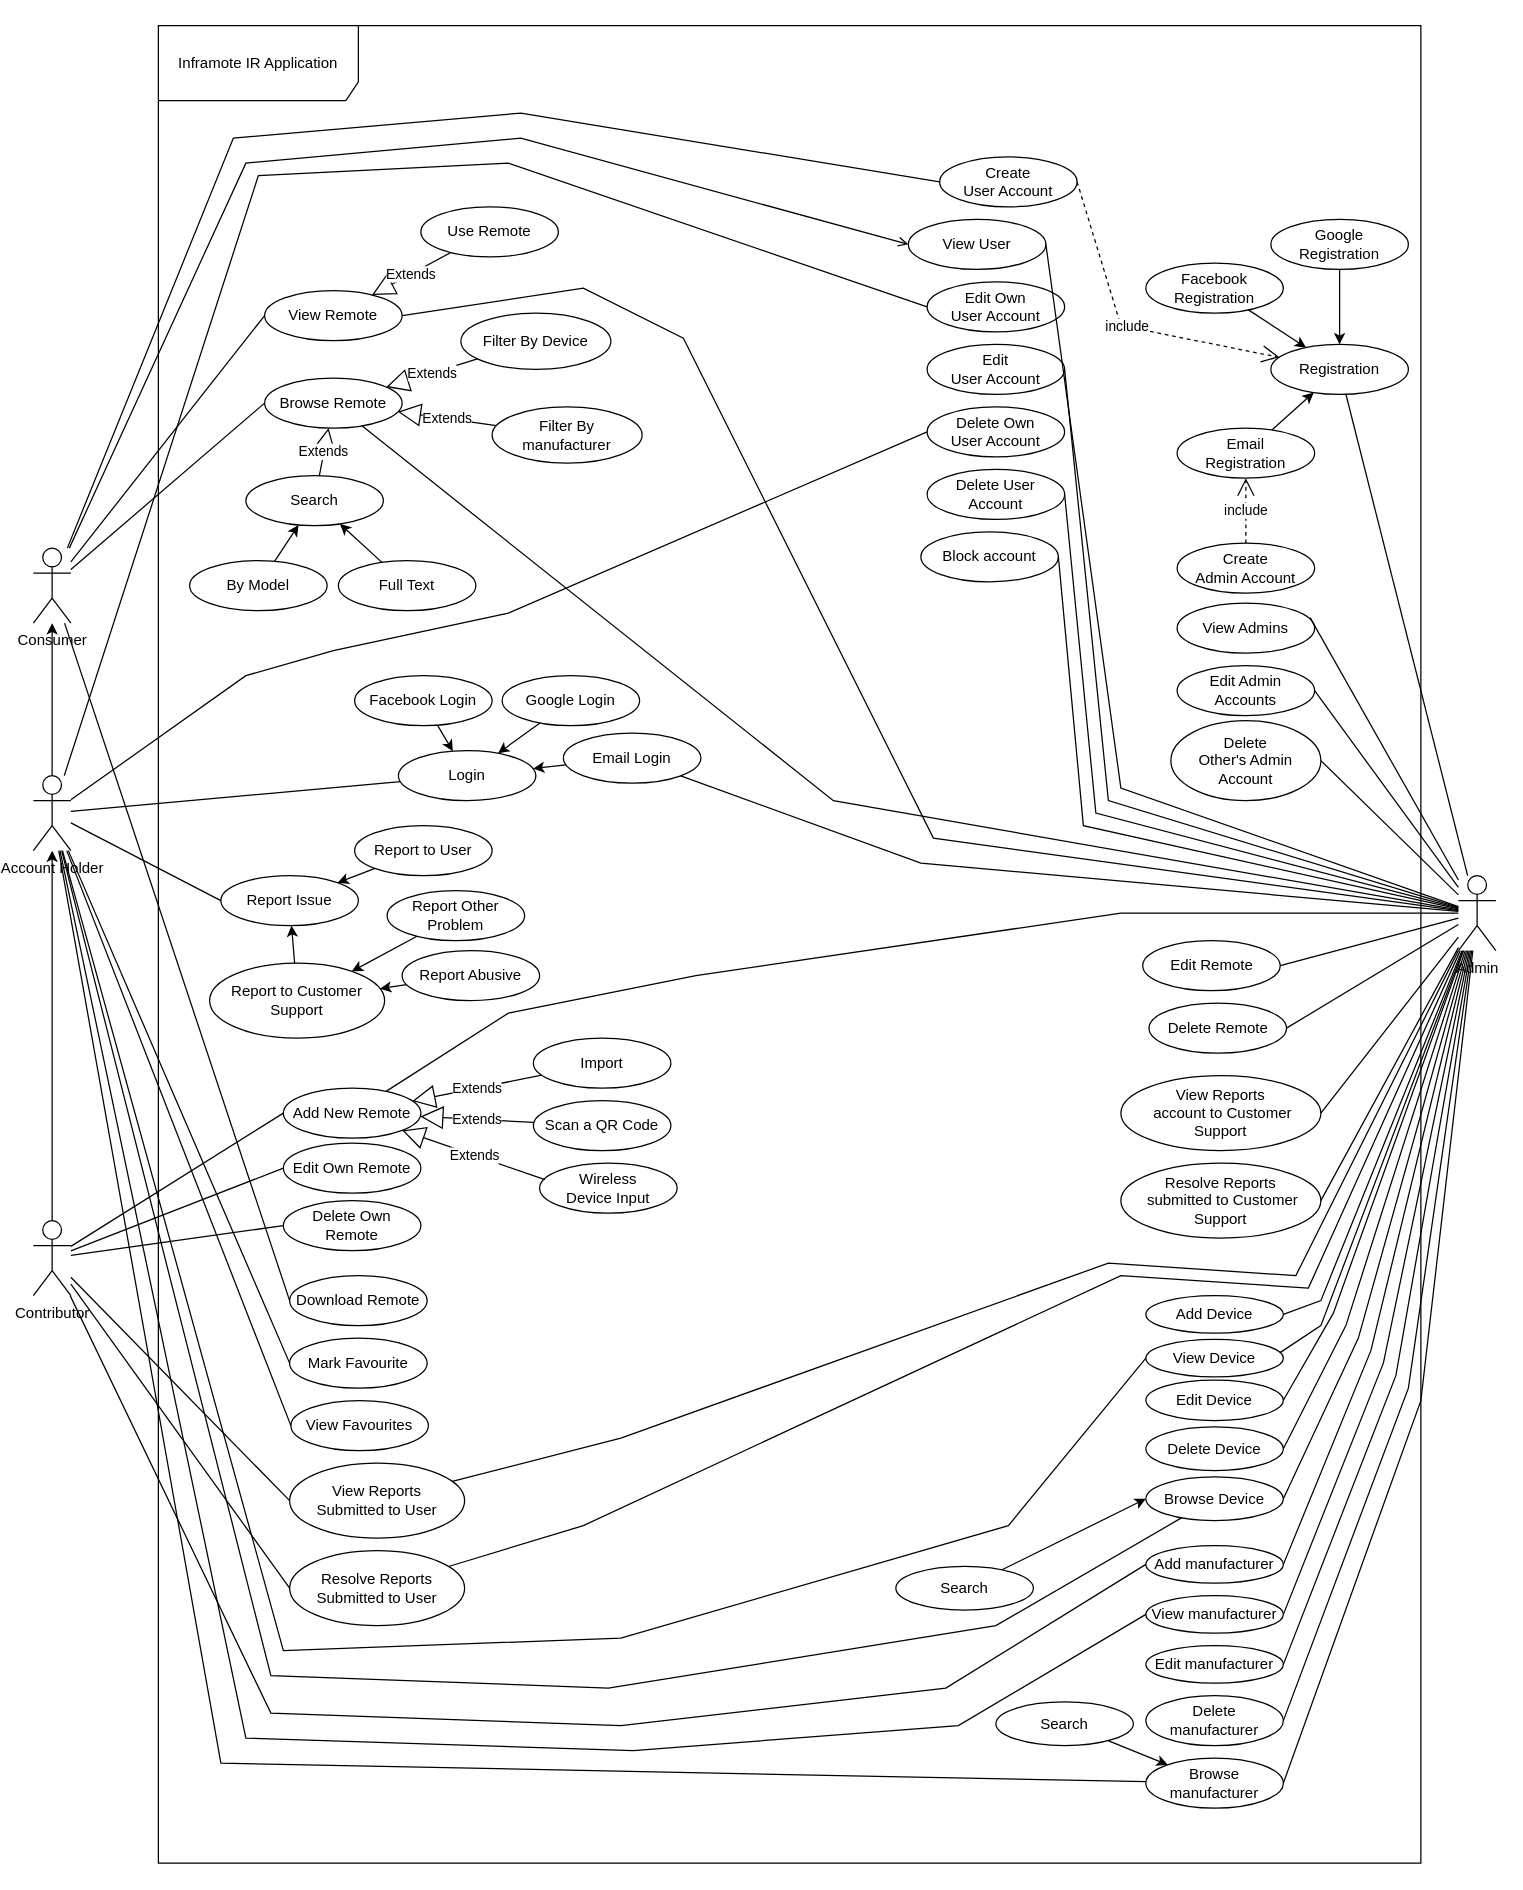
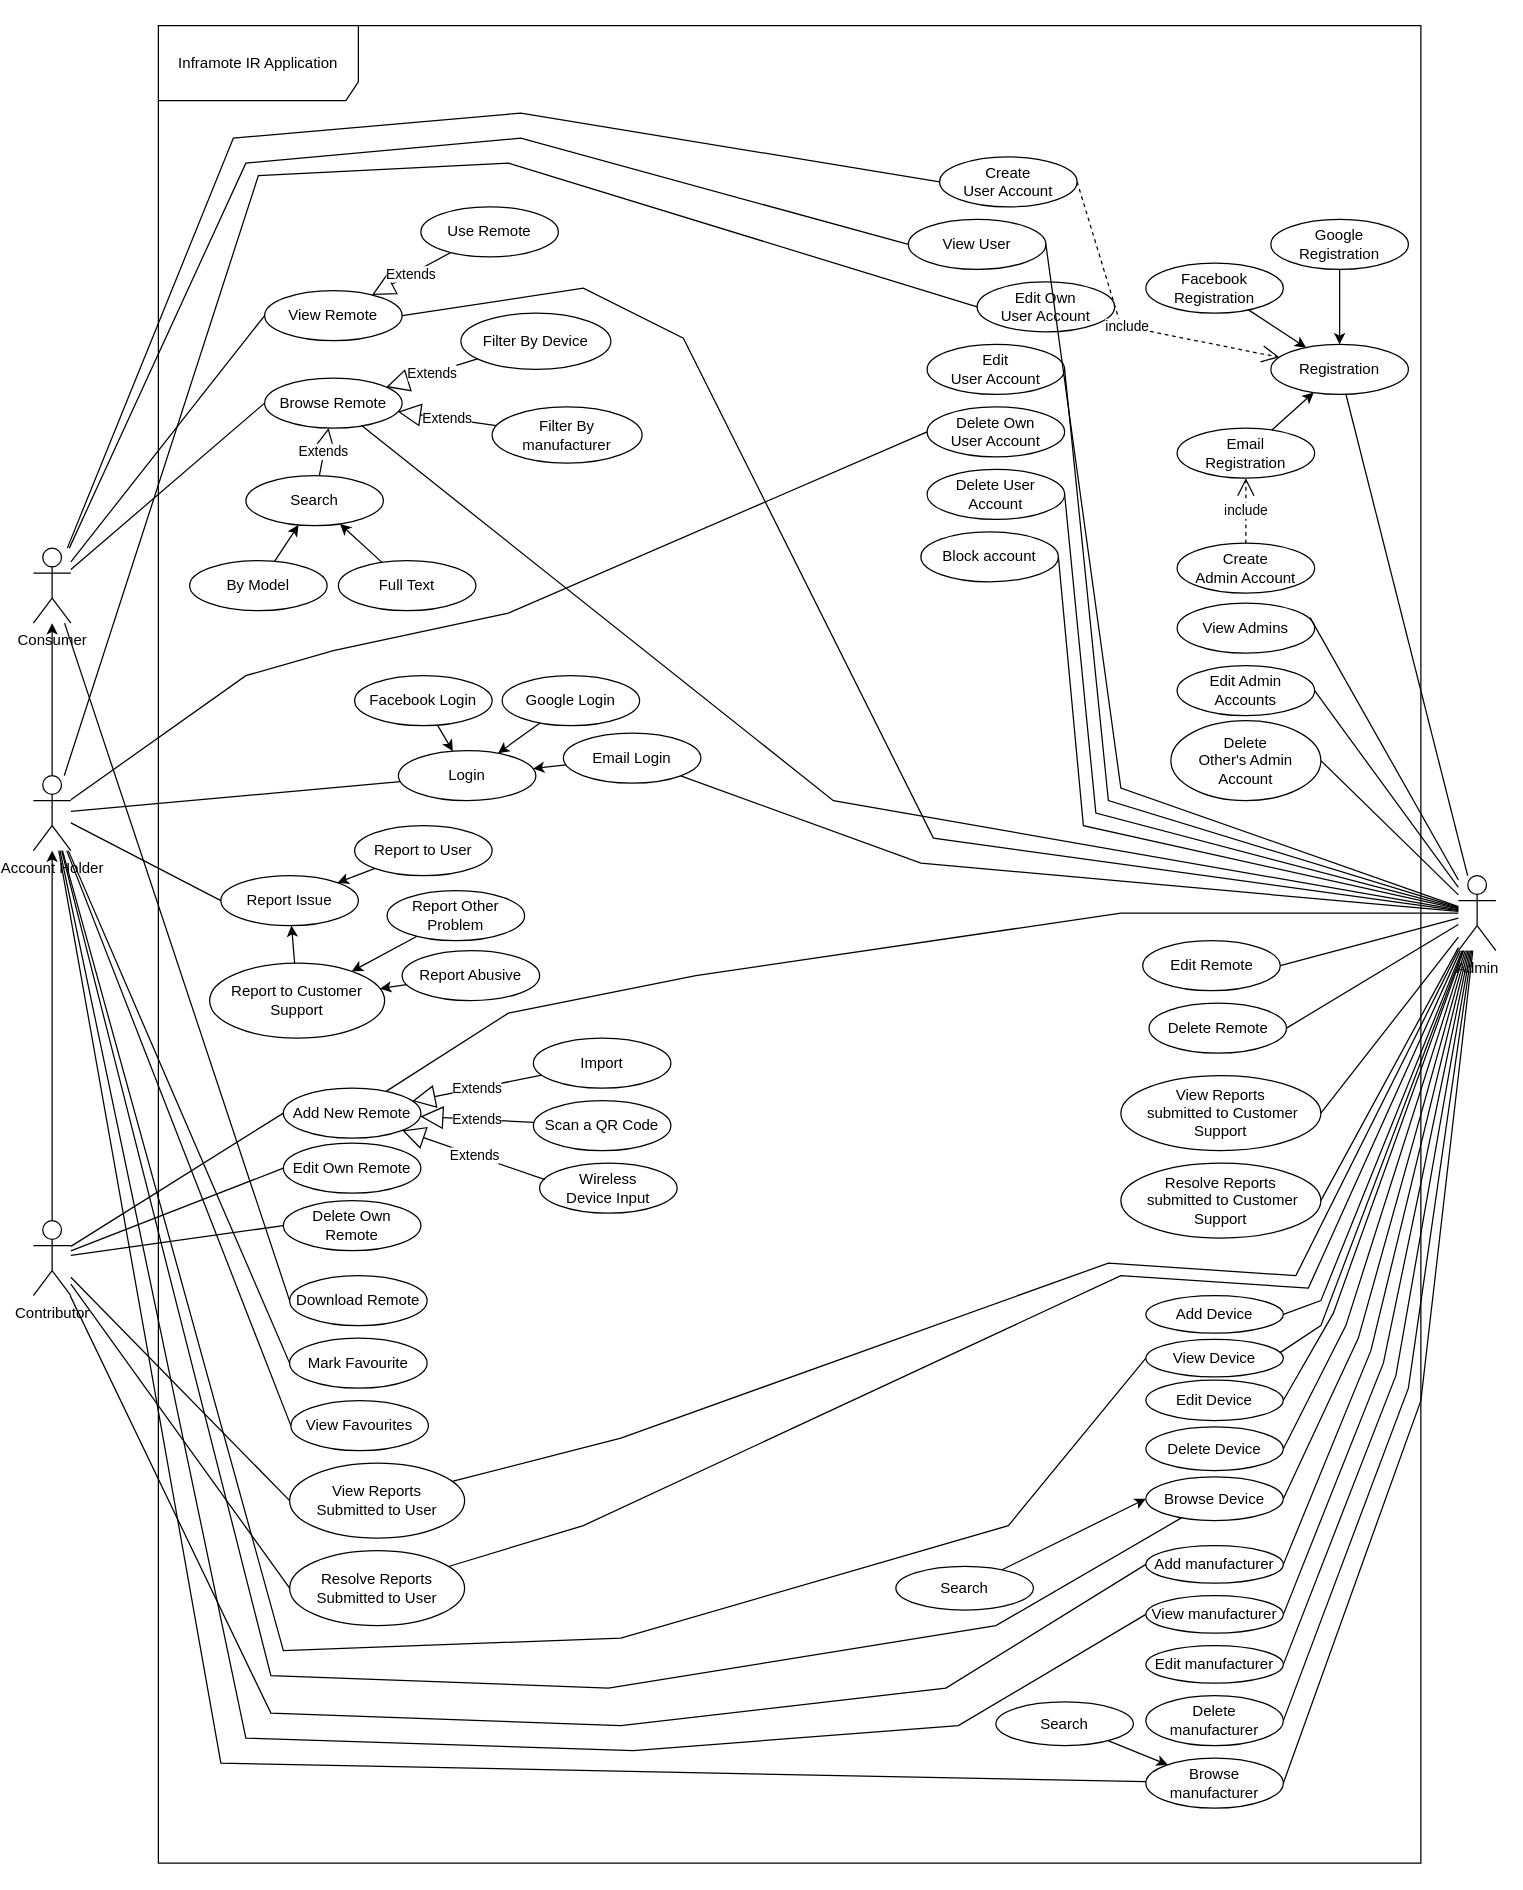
edge "Consumer" -> "View User": arrowhead open -> none
node "Edit Own User Account": moved (996, 307) -> (1046, 307)
node "View Reports account to Customer Support": label "View Reports account to Customer Support" -> "View Reports submitted to Customer Support"
